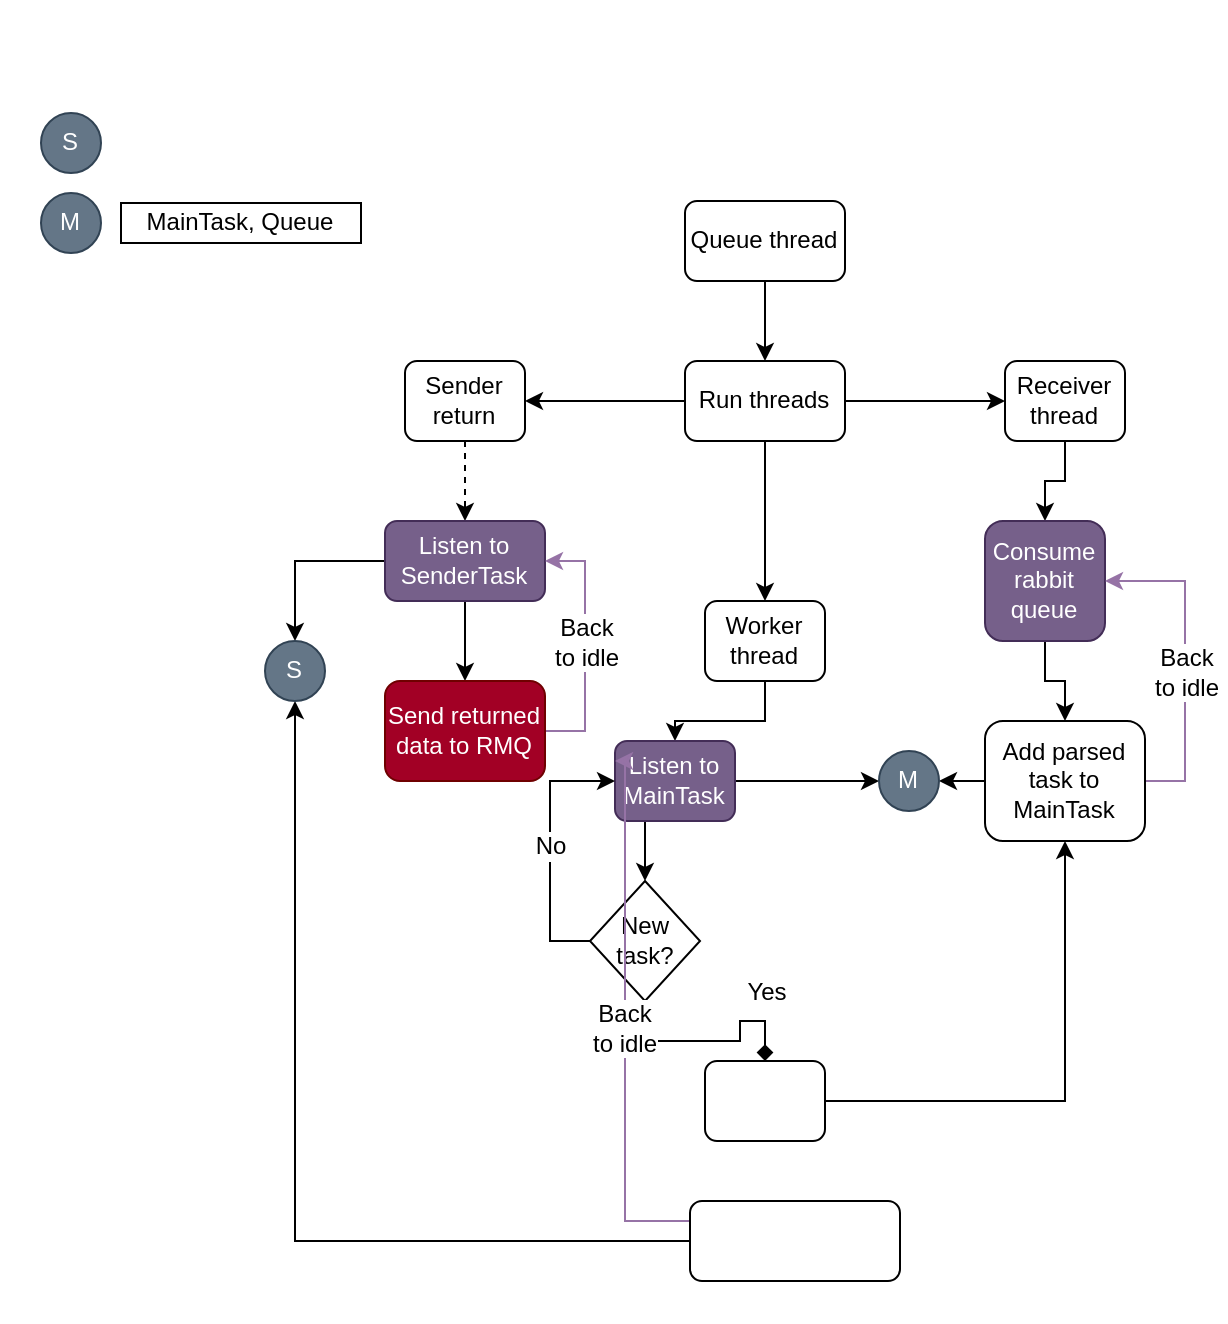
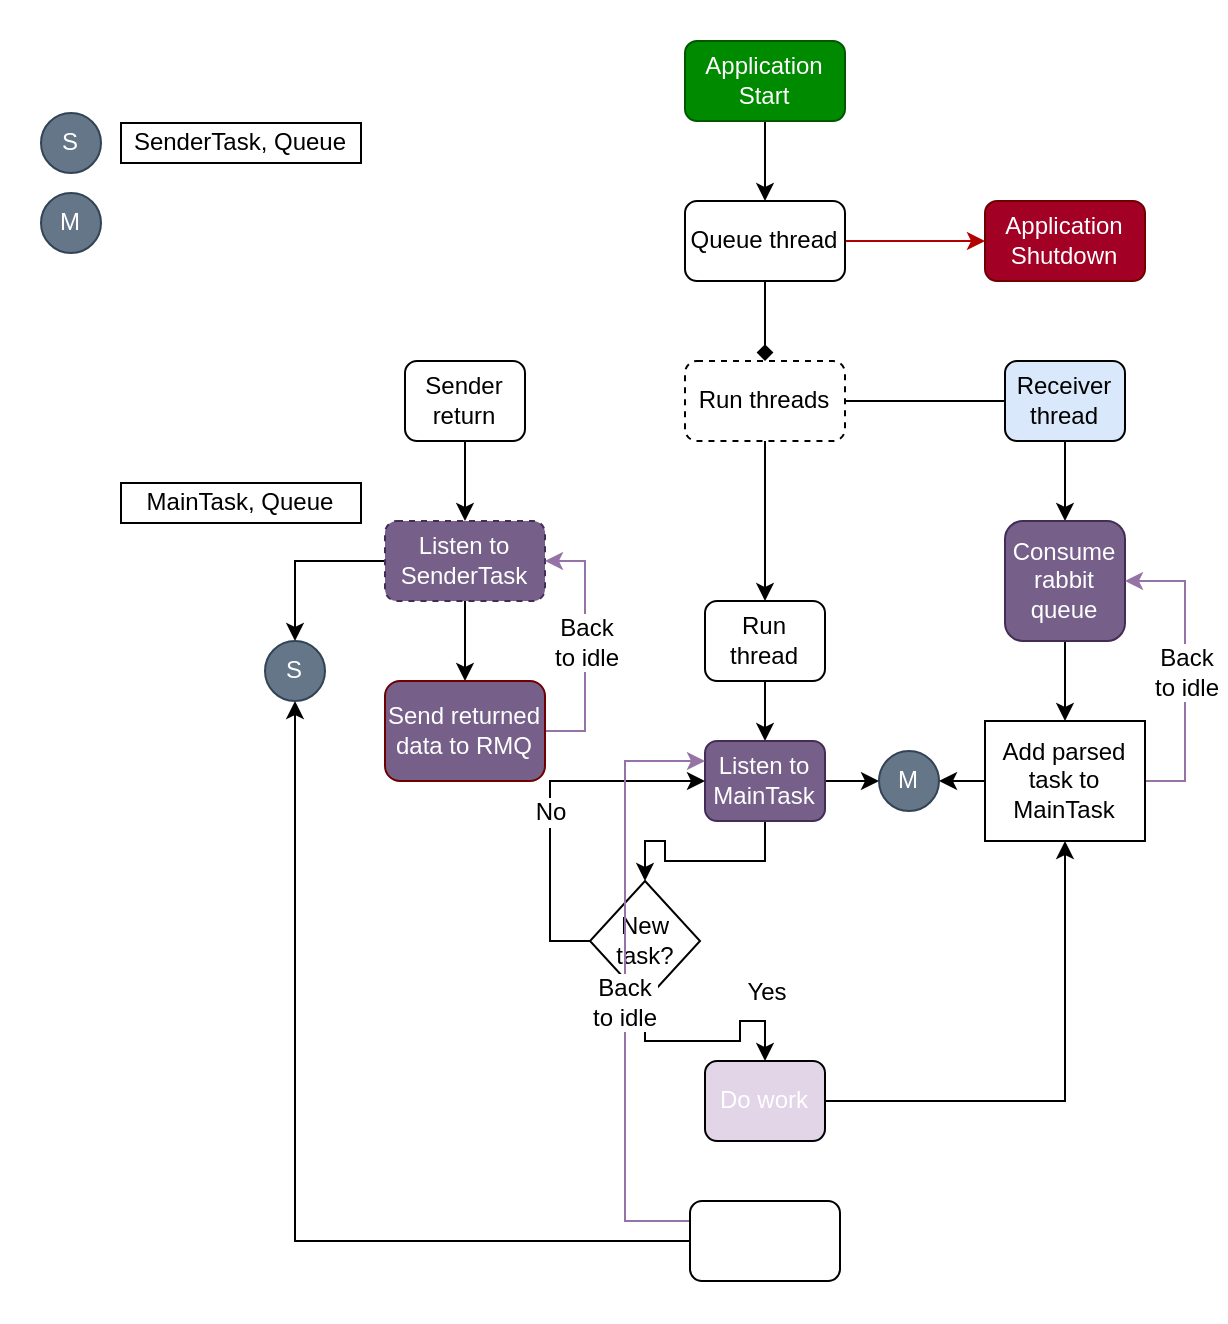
node "Application Start": added
node "SenderTask, Queue": added
edge "Application Start" -> "Queue thread": added
node "MainTask, Queue": moved (241, 223) -> (241, 503)
edge "Queue thread" -> "Application Shutdown": added
node "Application Shutdown": added
edge "Queue thread" -> "Run threads": arrowhead classic -> diamond
edge "Run threads" -> "Sender return": removed
node "Run threads": style solid -> dashed
edge "Run threads" -> "Receiver thread": arrowhead classic -> none
node "Receiver thread": fillcolor #ffffff -> #dae8fc
edge "Sender return" -> "Listen to SenderTask": style dashed -> solid
node "Listen to SenderTask": style solid -> dashed
node "Consume rabbit queue": moved (1045, 581) -> (1065, 581)
node "Worker thread": label "Worker thread" -> "Run thread"
node "Send returned data to RMQ": fillcolor #a20025 -> #76608a
node "Listen to MainTask": moved (675, 781) -> (765, 781)
node "Add parsed task to MainTask": shape rounded rectangle -> rectangle
edge "New task?" -> "Do work": arrowhead diamond -> classic
node "Do work": fillcolor #ffffff -> #e1d5e7
node "Add return to SenderTask": size 210x80 -> 150x80
